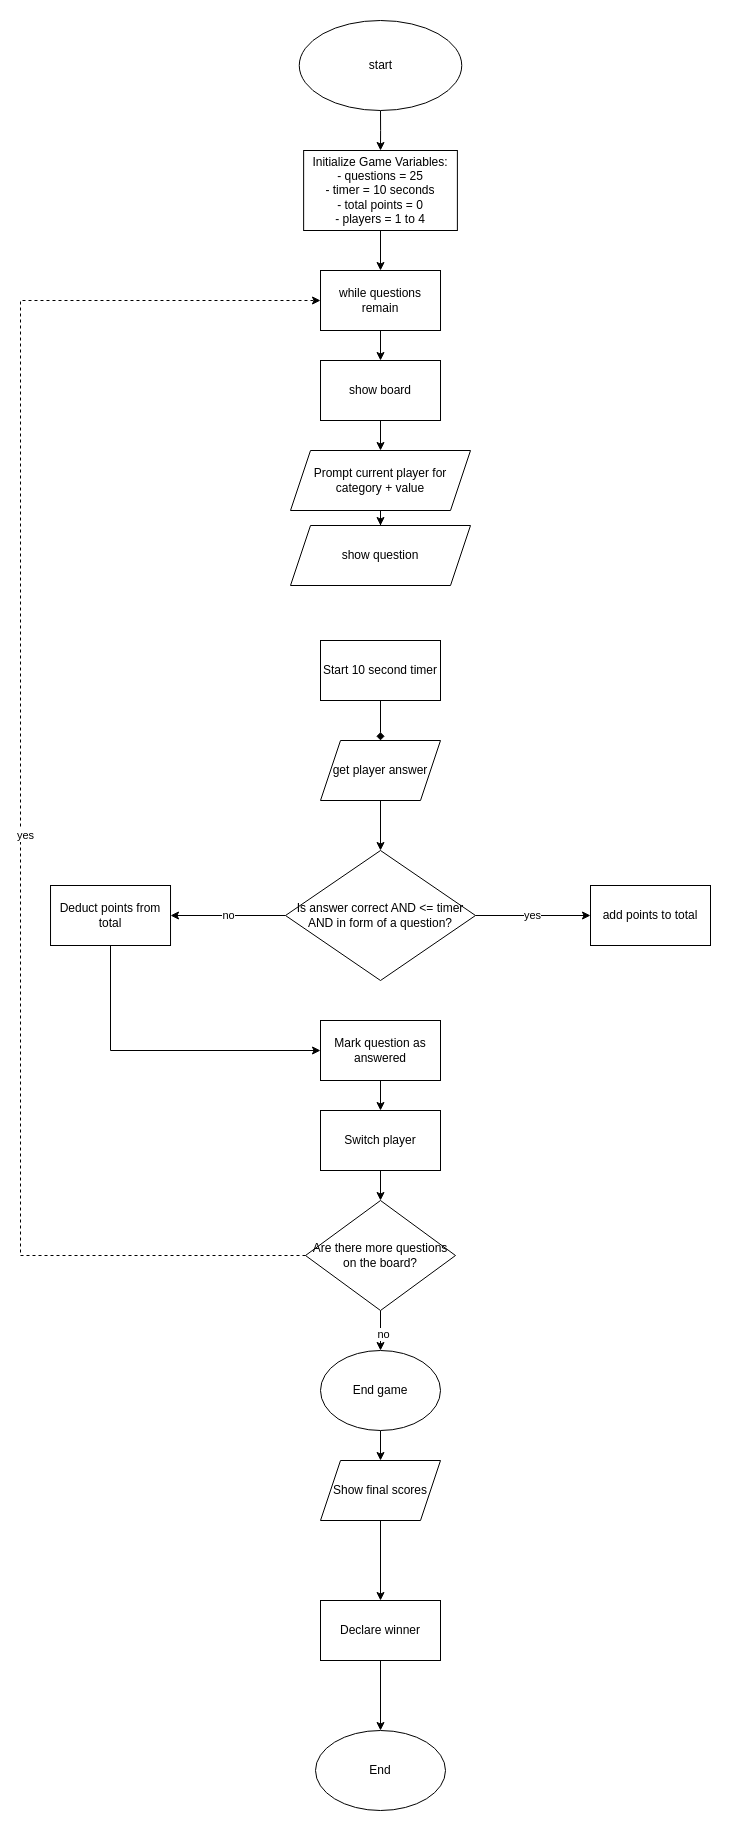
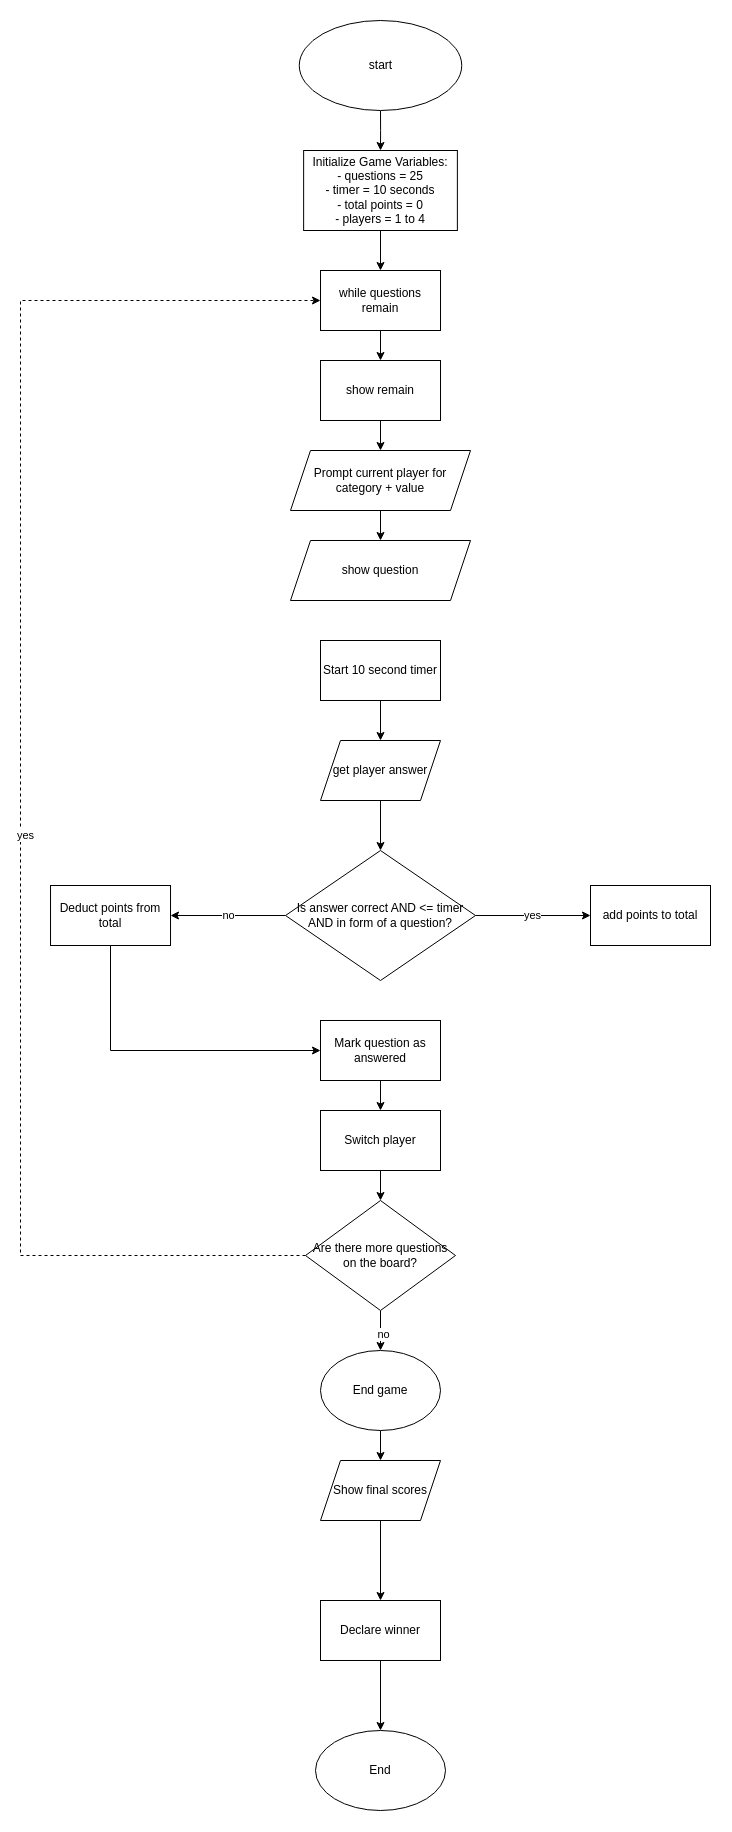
node "show board": label "show board" -> "show remain"
node "show question": moved (381, 556) -> (381, 571)
edge "Start 10 second timer" -> "get player answer": arrowhead diamond -> classic
